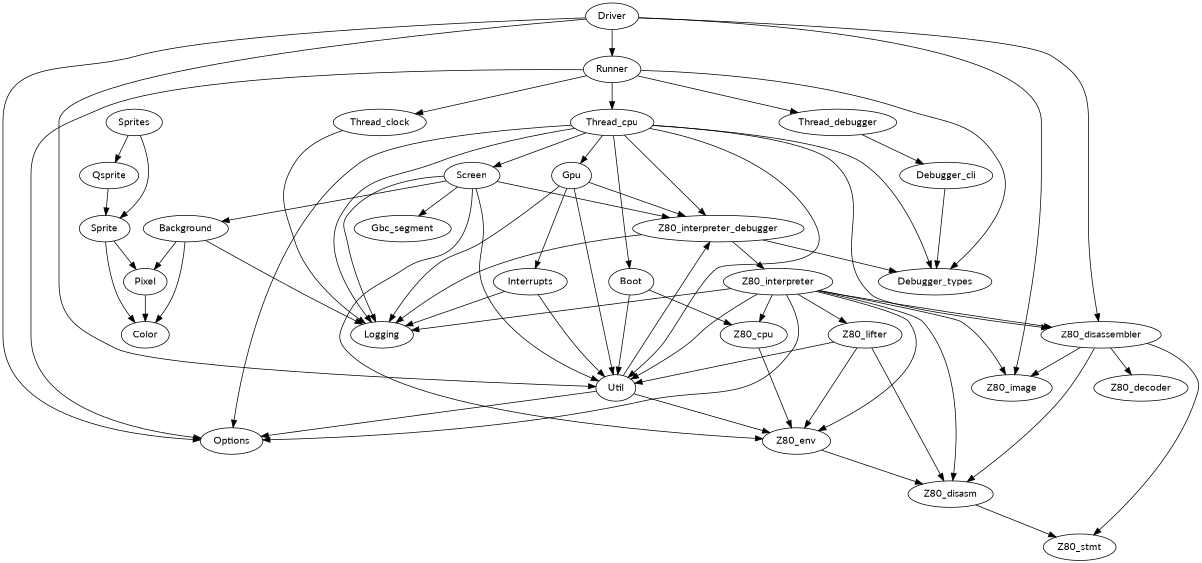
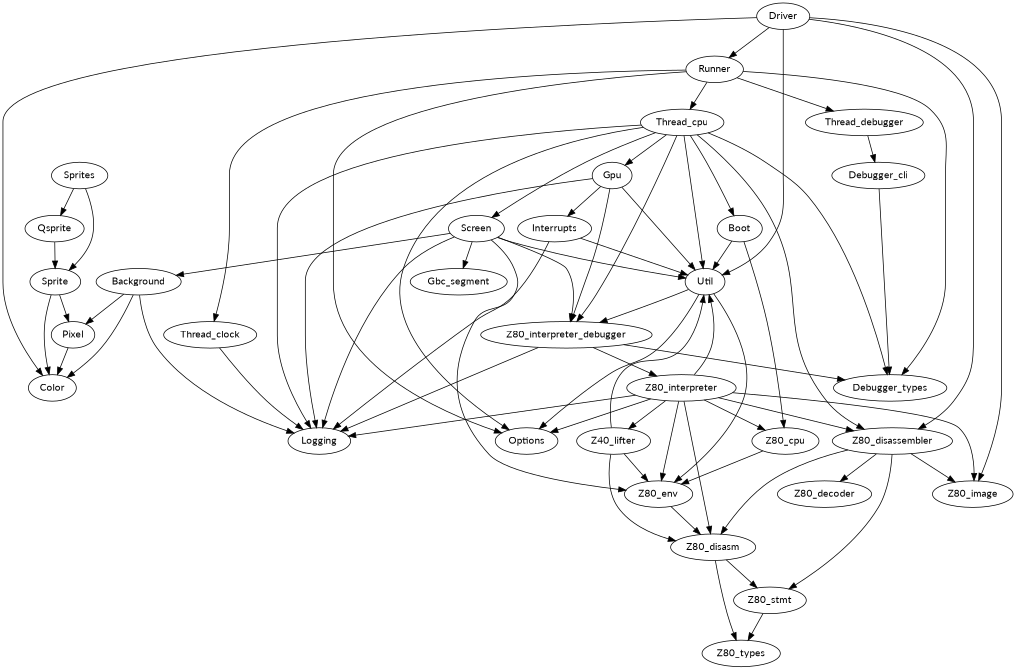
edge "Driver" -> "Options": now "Driver" -> "Color"
node "Z80_lifter": label "Z80_lifter" -> "Z40_lifter"
node "Z80_types": added
